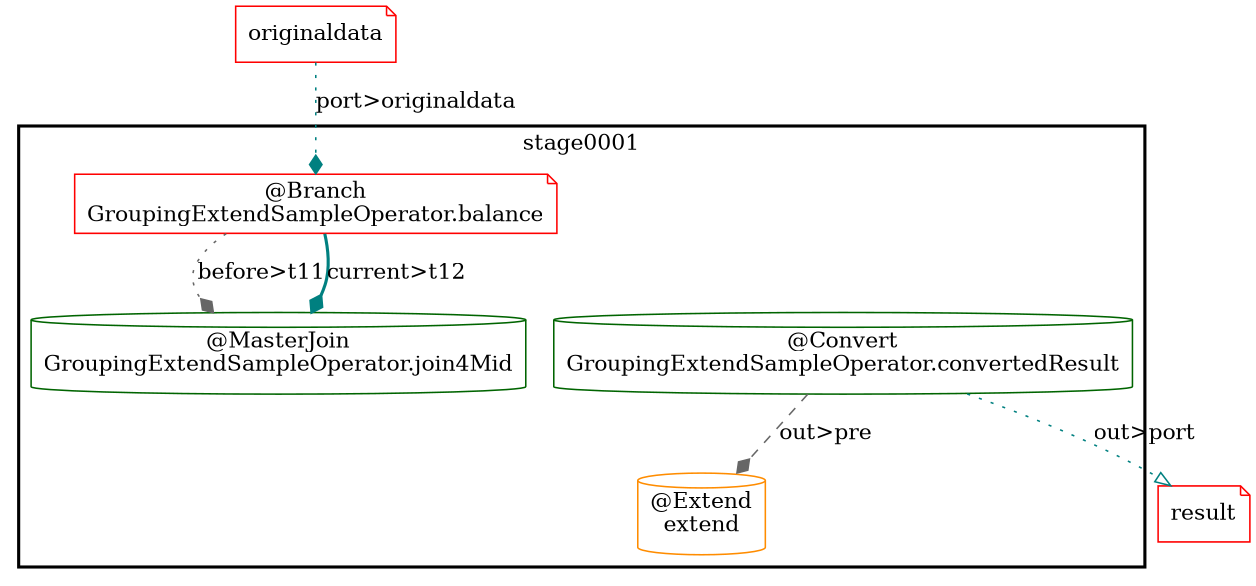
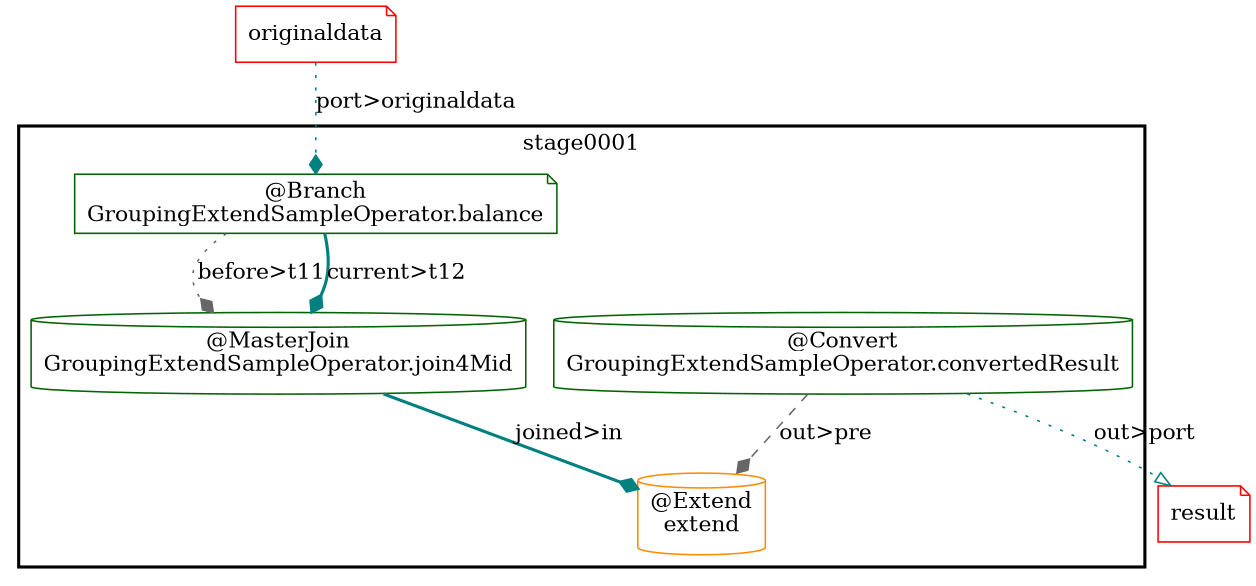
node "@Branch GroupingExtendSampleOperator.balance": color red -> darkgreen
edge "@MasterJoin GroupingExtendSampleOperator.join4Mid" -> "@Extend extend": added, label "joined>in"
